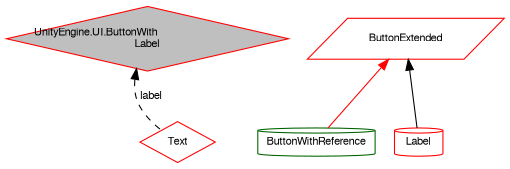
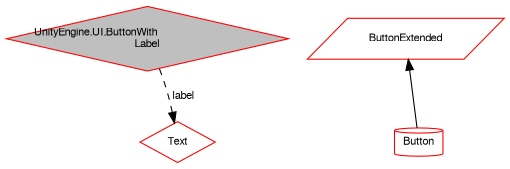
edge "Text" -> "UnityEngine.UI.ButtonWith Label": reversed
node "ButtonWithReference": removed
node "Label": label "Label" -> "Button"
